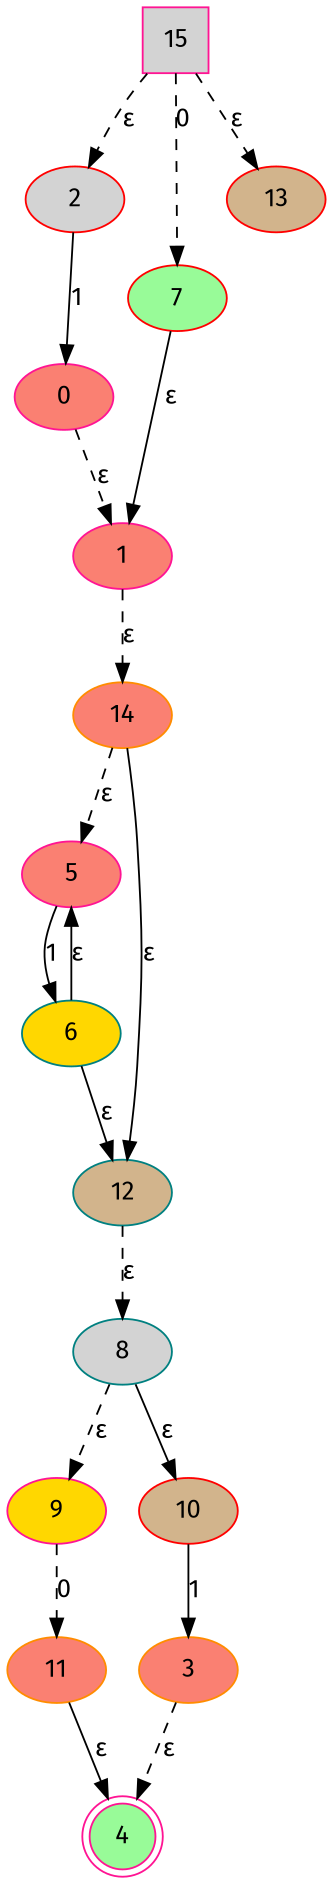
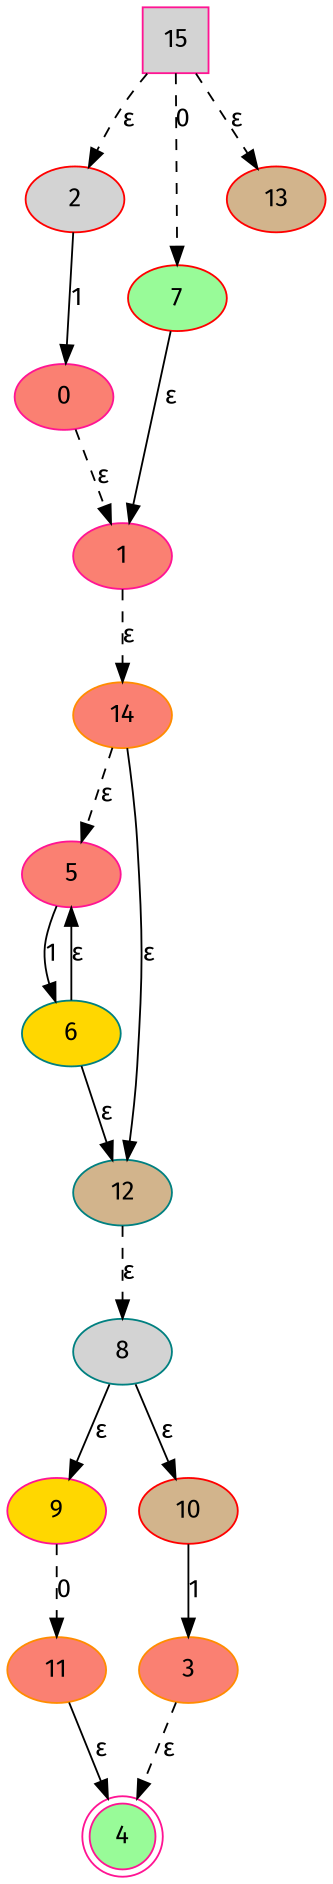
edge "8" -> "9": style dashed -> solid
